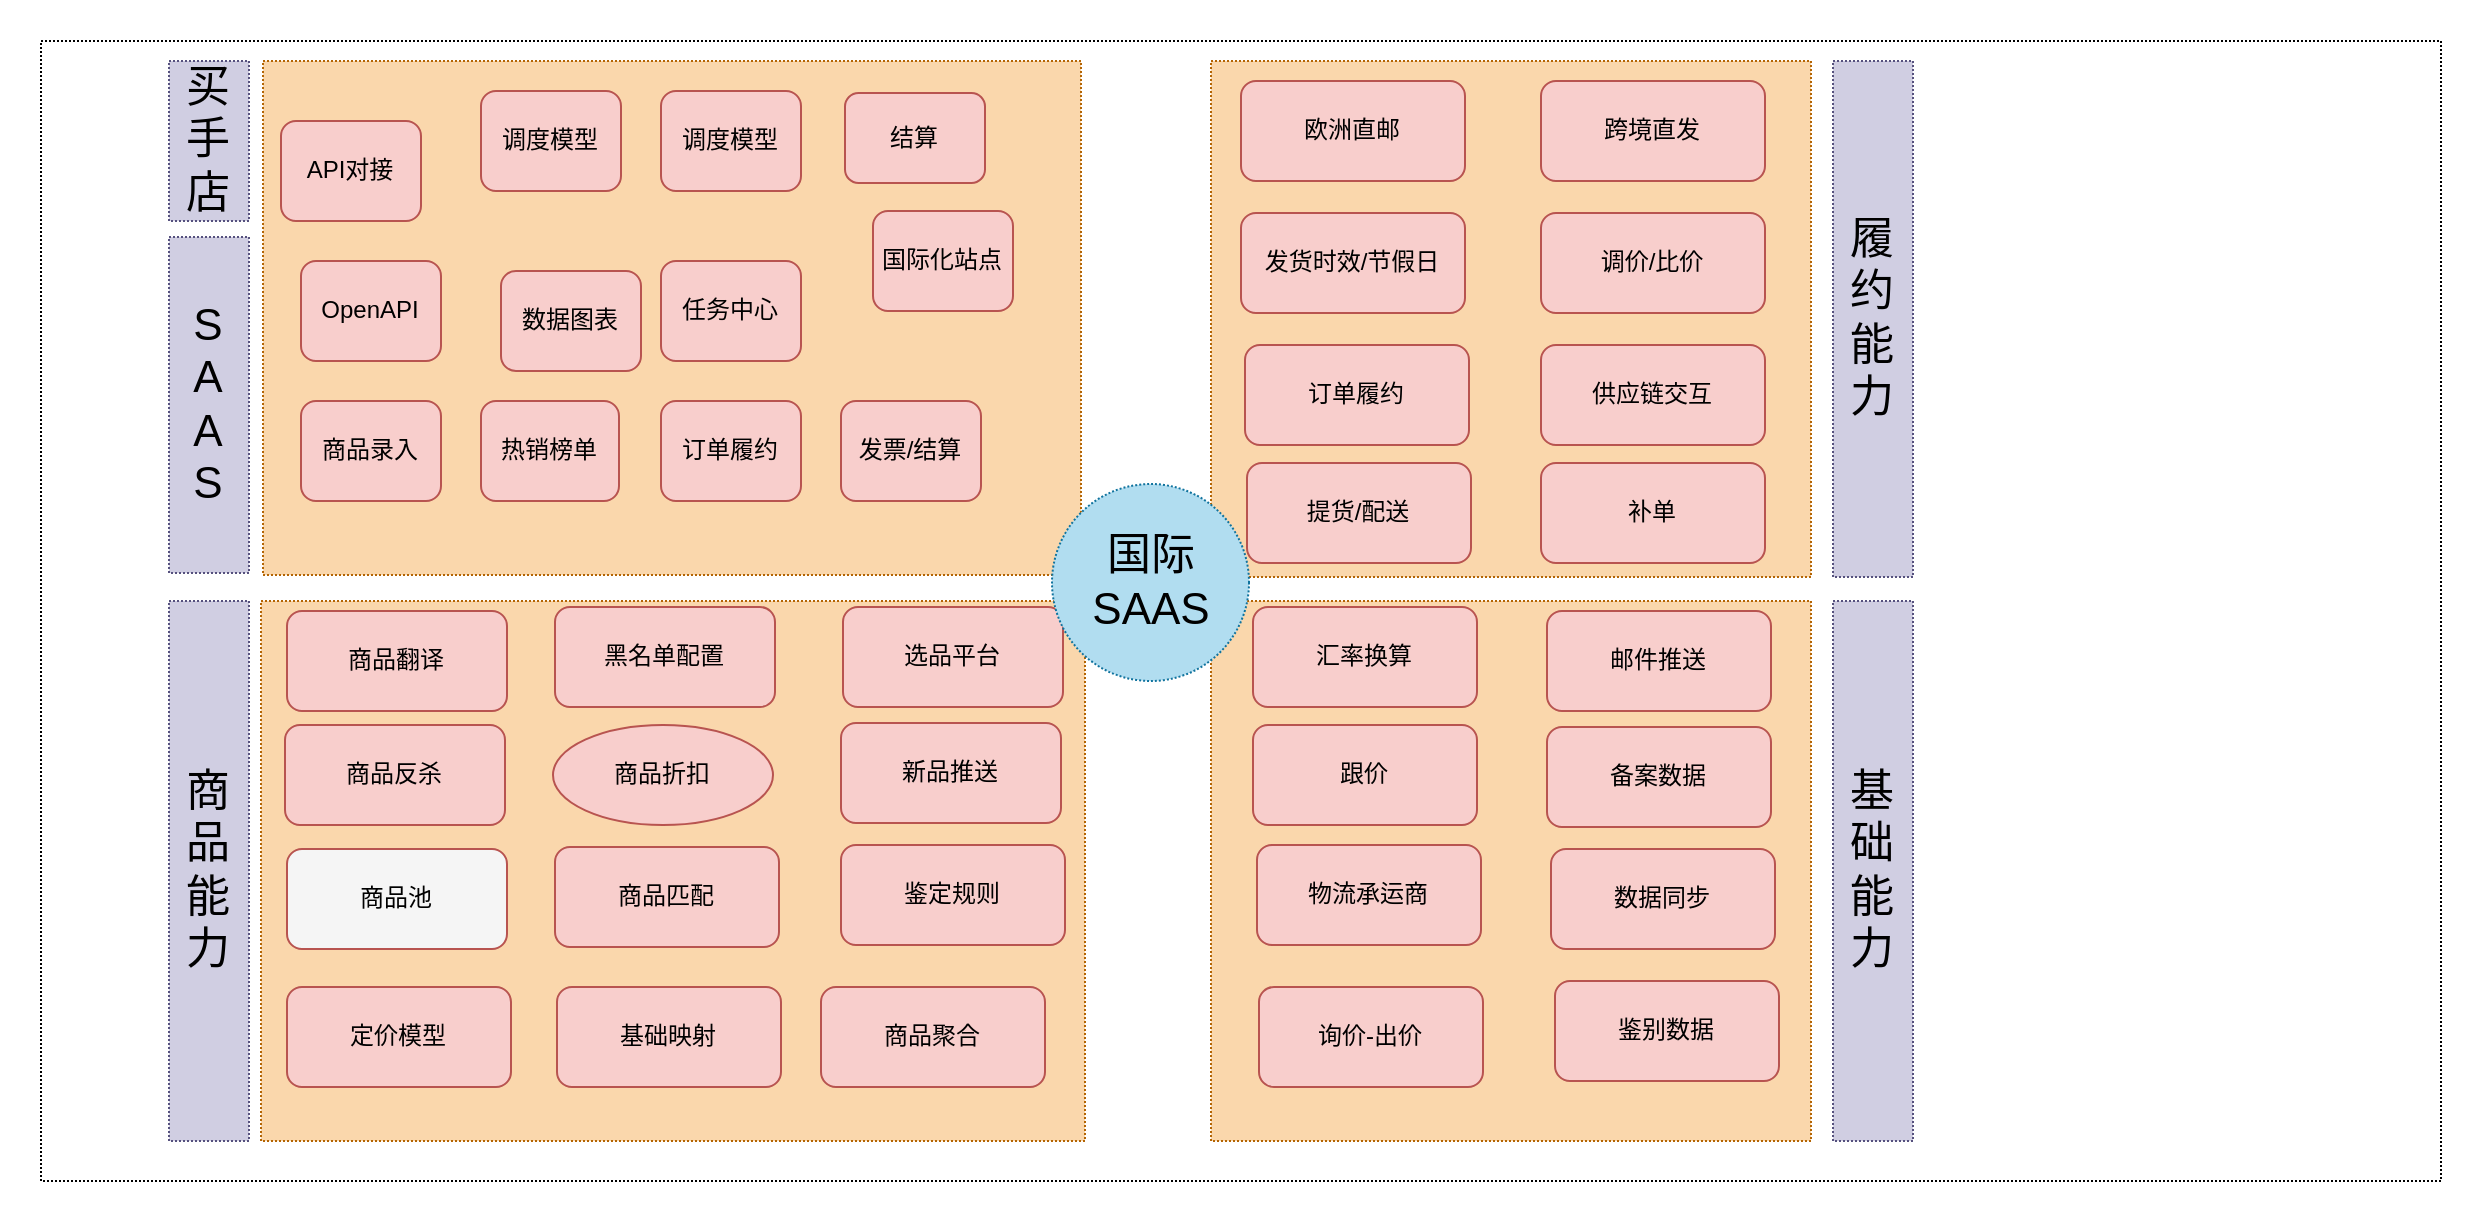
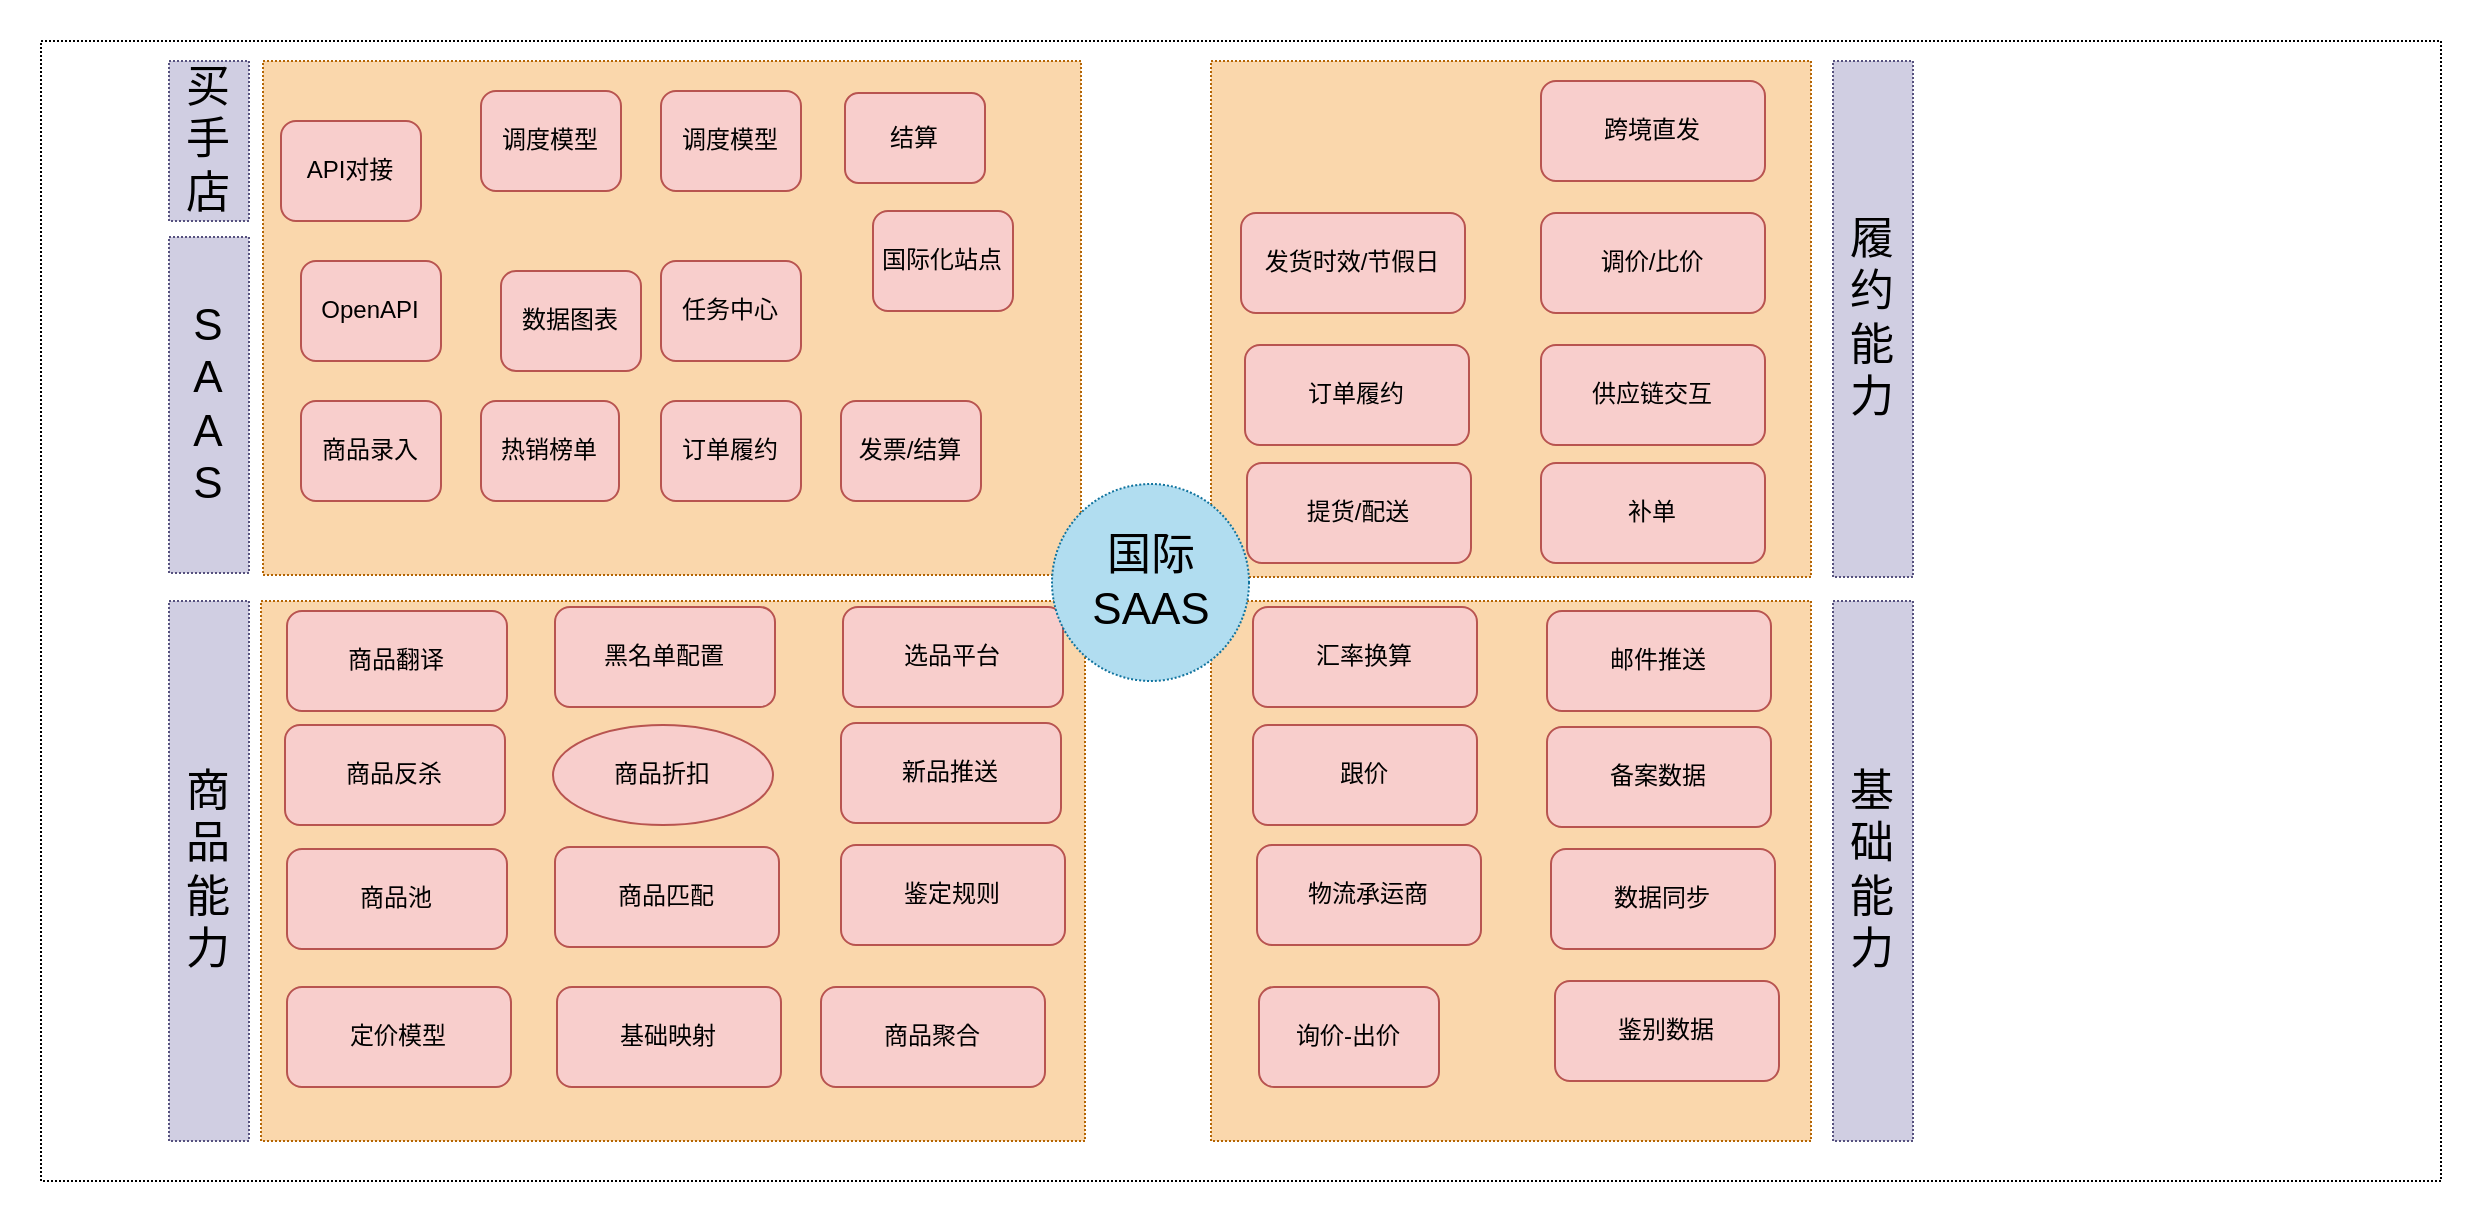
node "欧洲直邮": removed
node "商品池": fillcolor #f5f5f5 -> #f8cecc
node "询价-出价": size 224x100 -> 180x100
